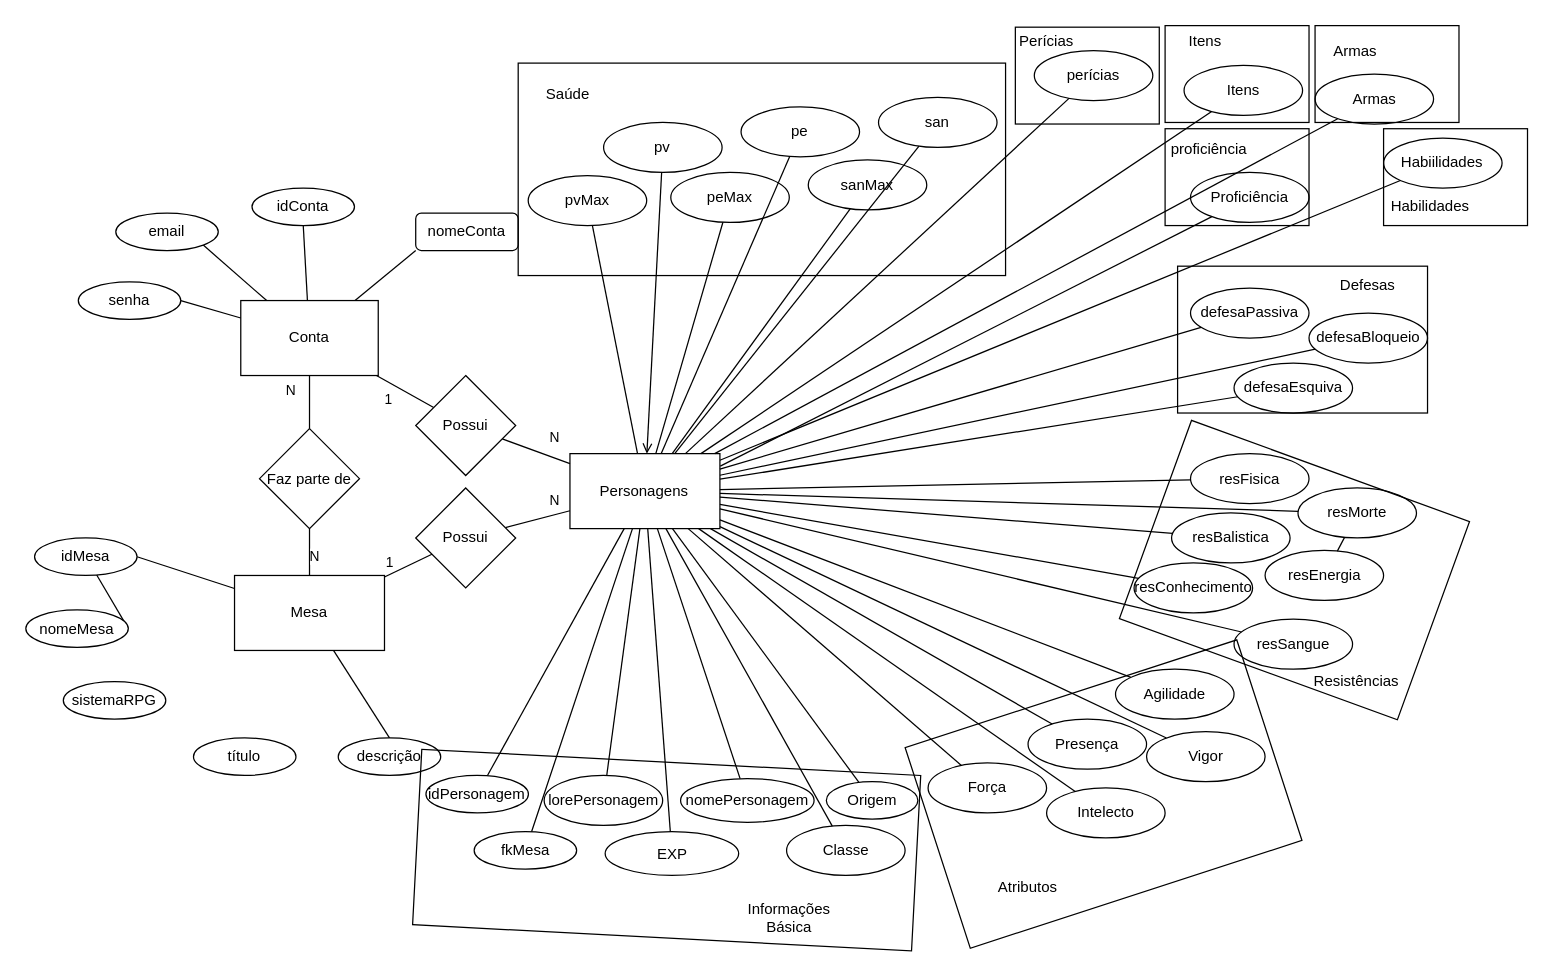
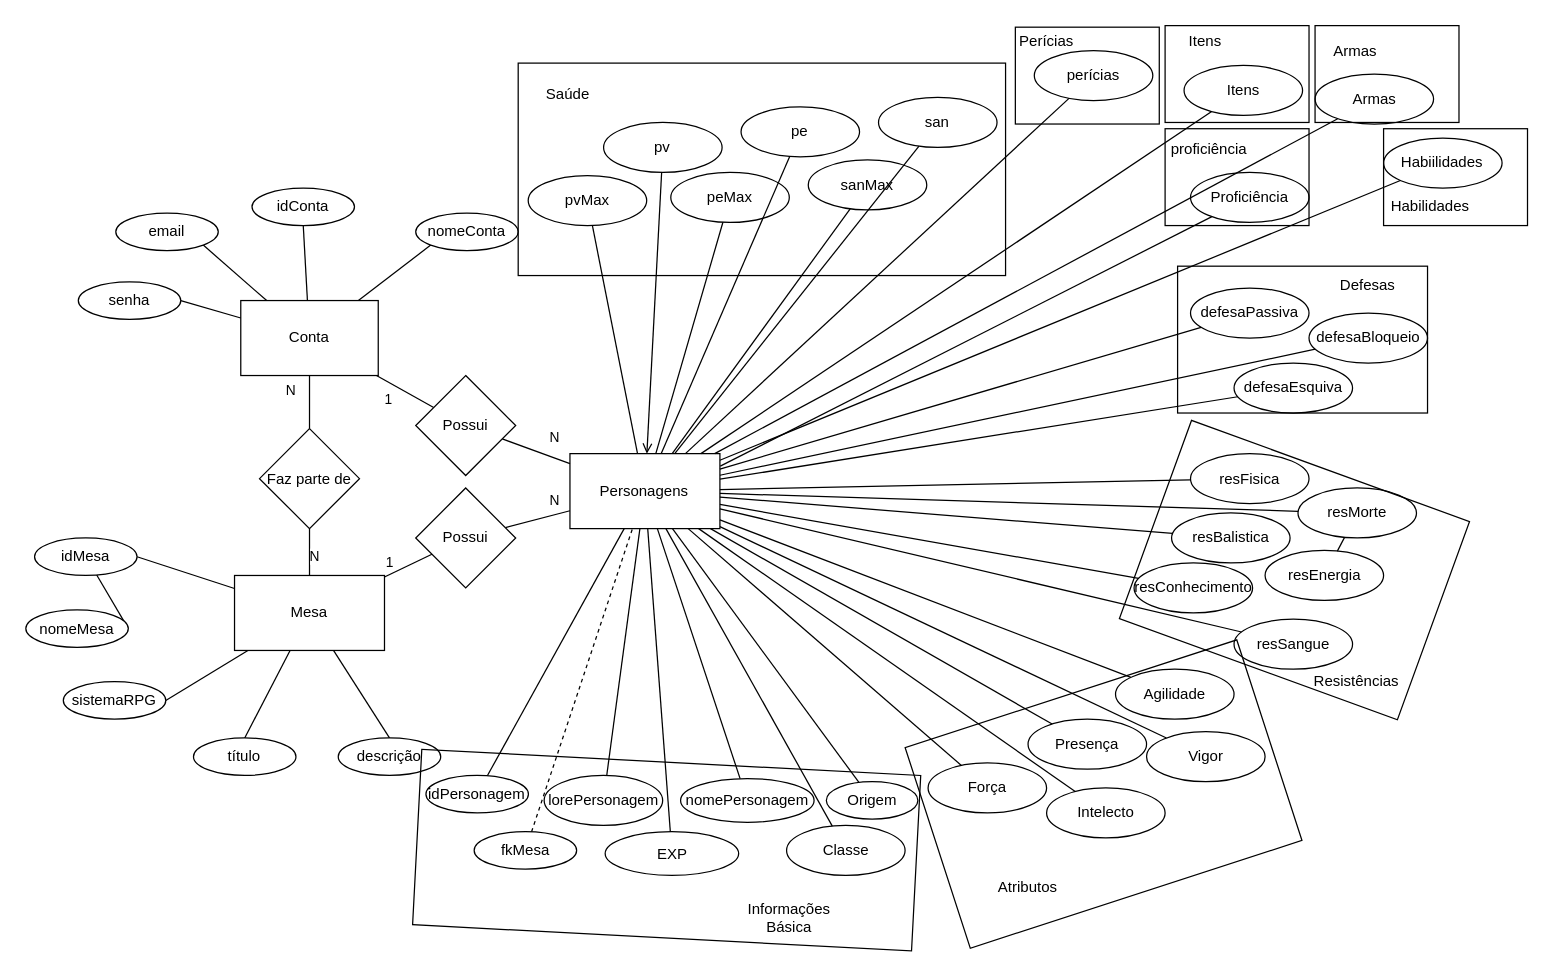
node "nomeConta": shape rounded rectangle -> ellipse
edge "Mesa" -- "sistemaRPG": added
edge "Personagens" -- "fkMesa": style solid -> dashed
edge "Mesa" -- "título": added
